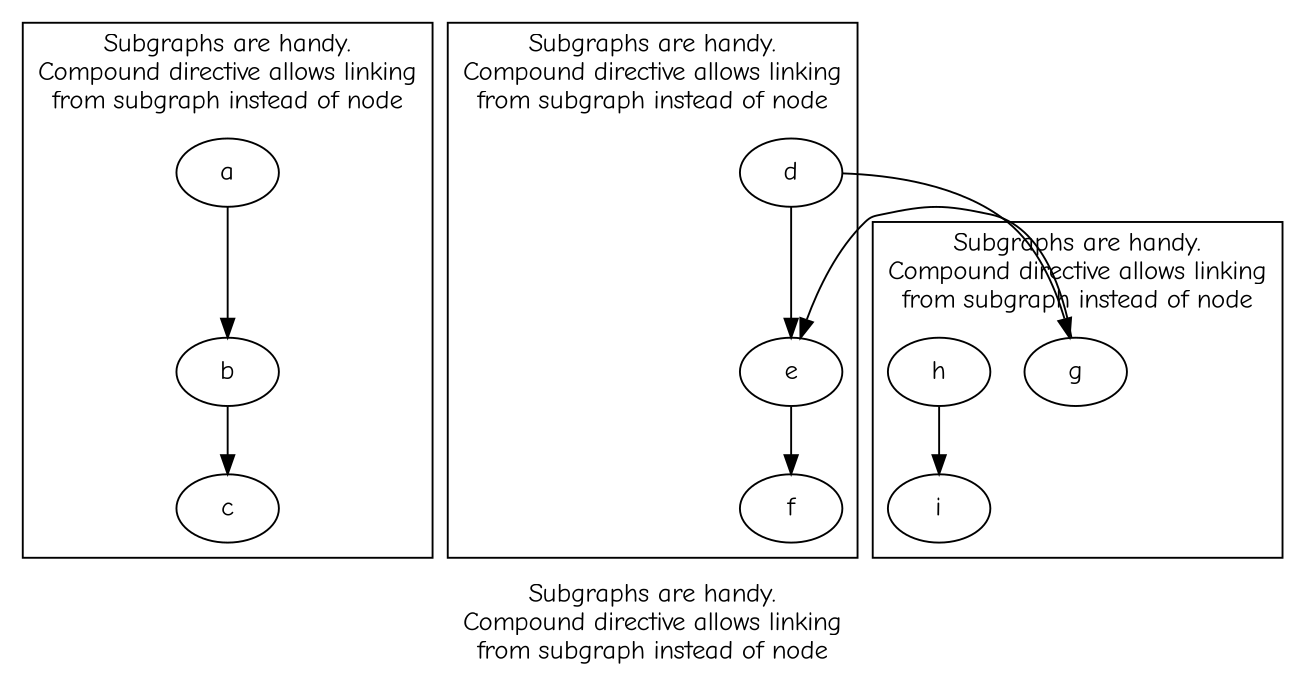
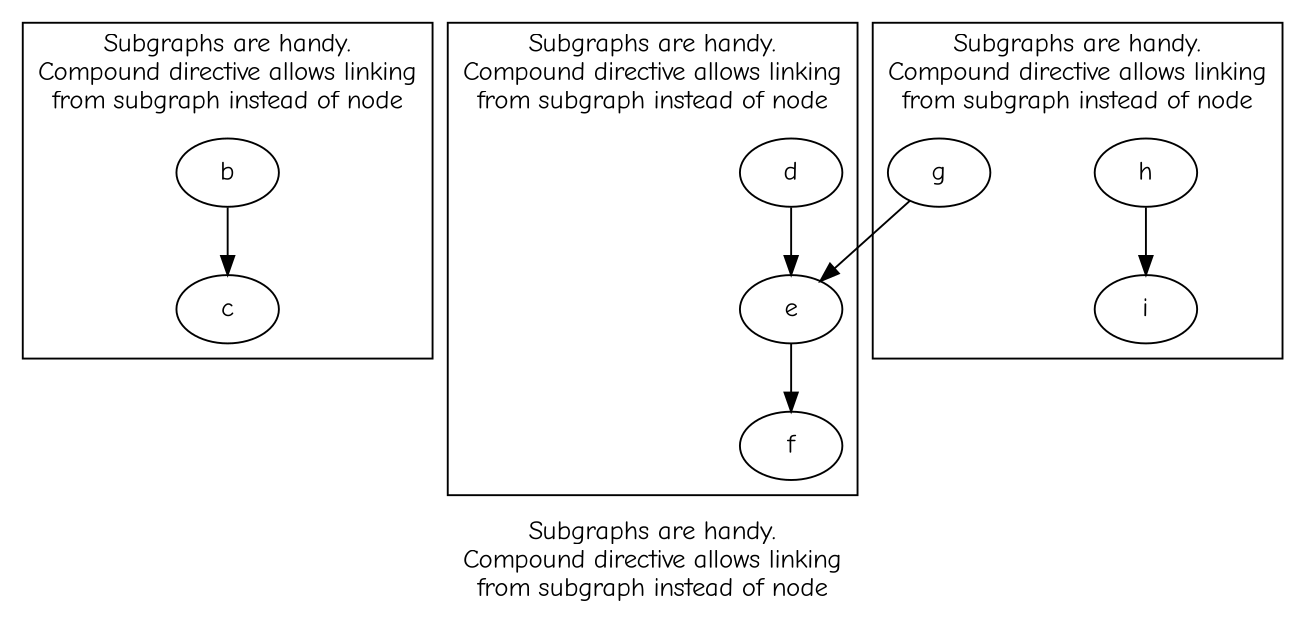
node "a": removed
edge "d" -> "g": removed
